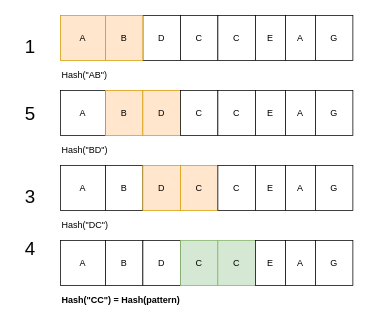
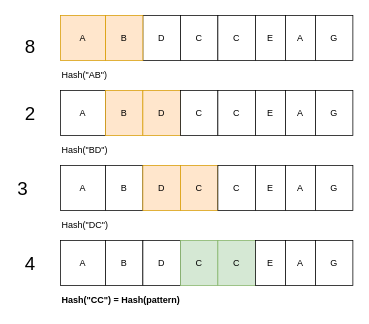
node "1": label "1" -> "8"
node "5": label "5" -> "2"
node "3": moved (30, 195) -> (23, 188)
node "4": moved (30, 248) -> (30, 263)
